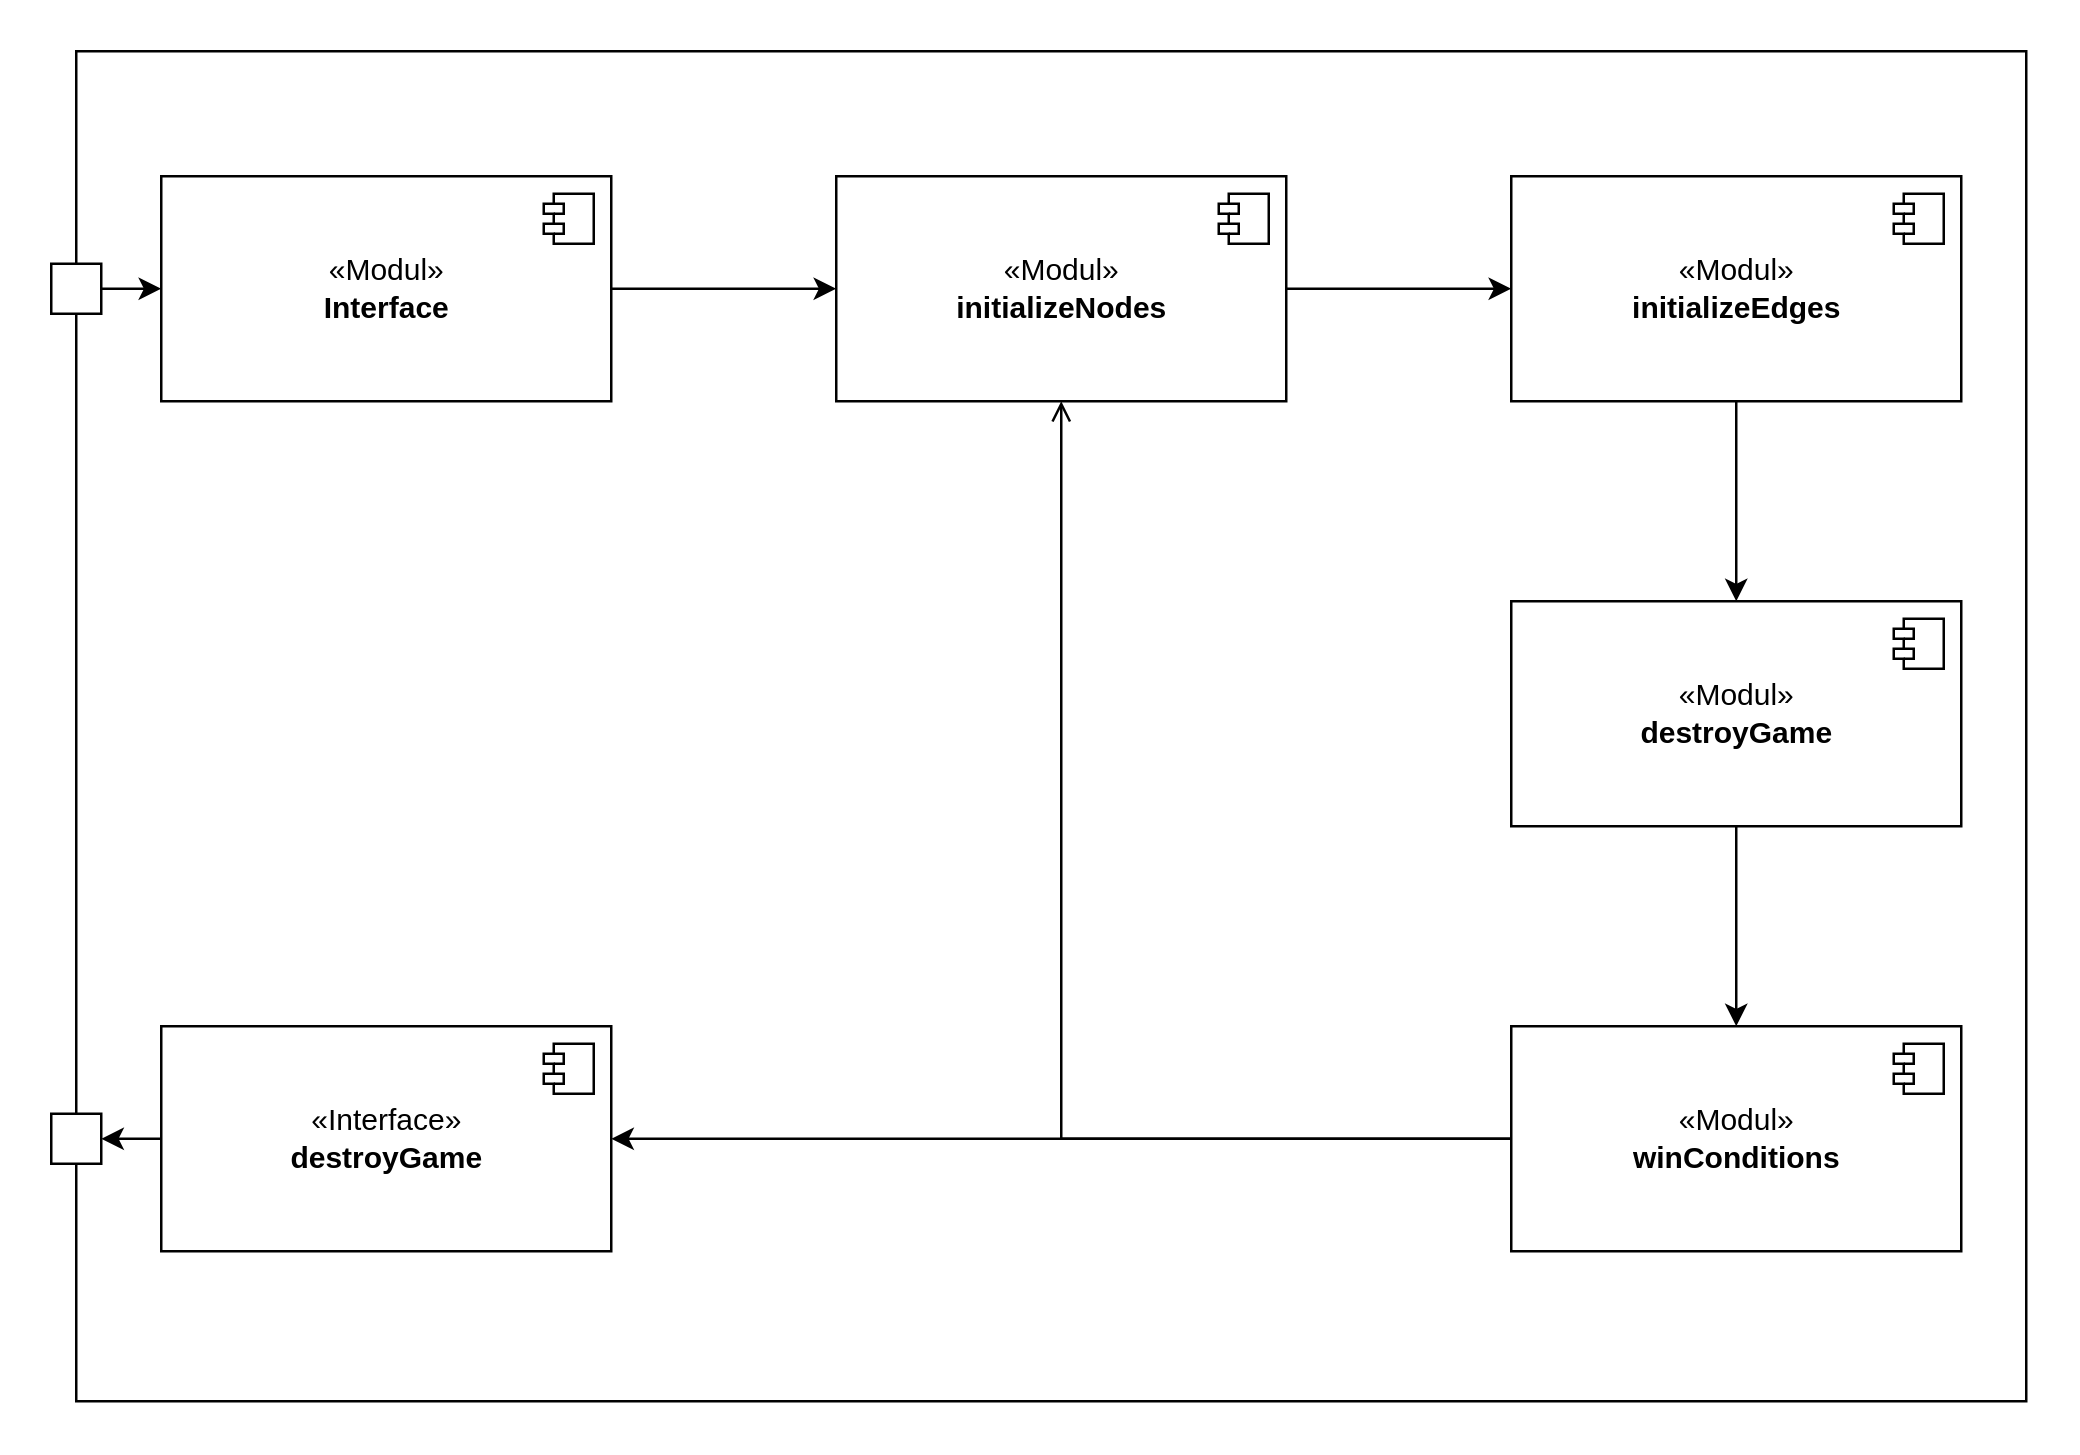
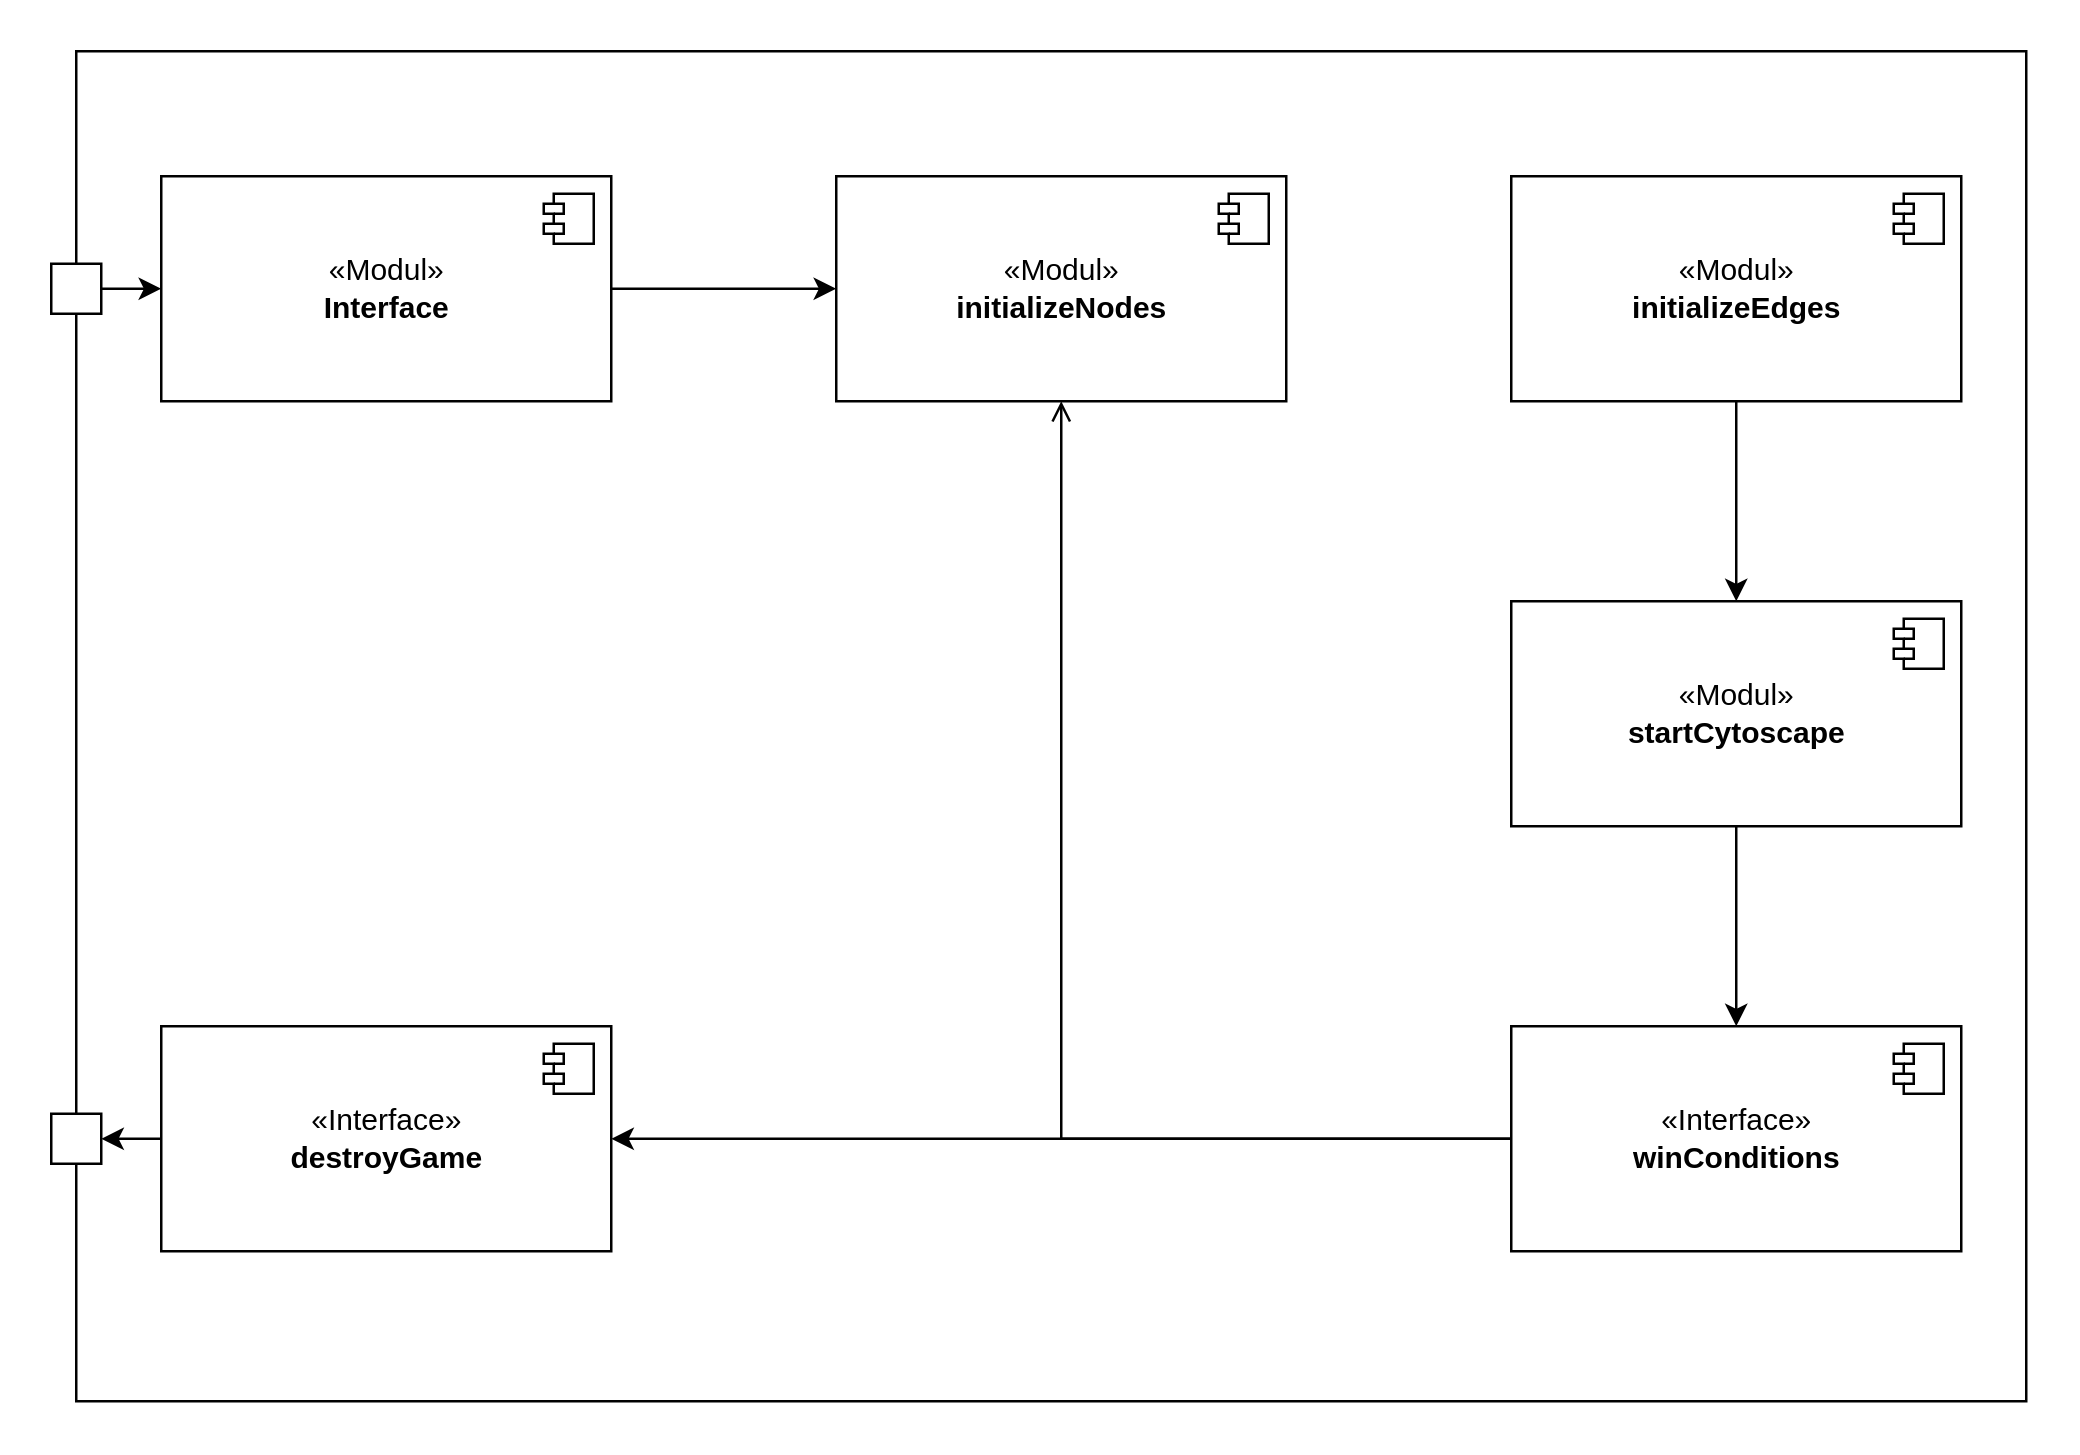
edge "«Modul» initializeNodes" -> "«Modul» initializeEdges": removed
node "«Modul» destroyGame": label "«Modul» destroyGame" -> "«Modul» startCytoscape"
node "«Modul» winConditions": label "«Modul» winConditions" -> "«Interface» winConditions"
